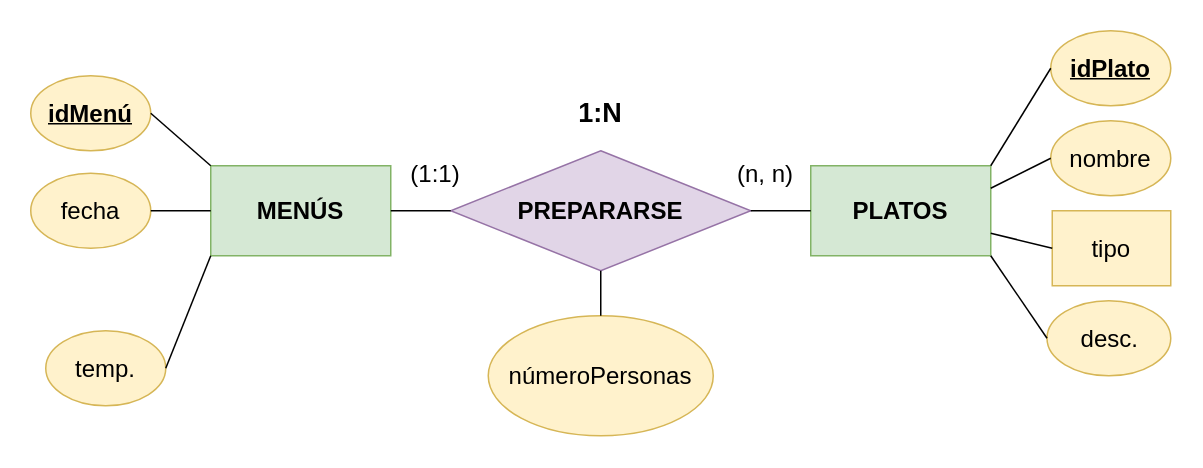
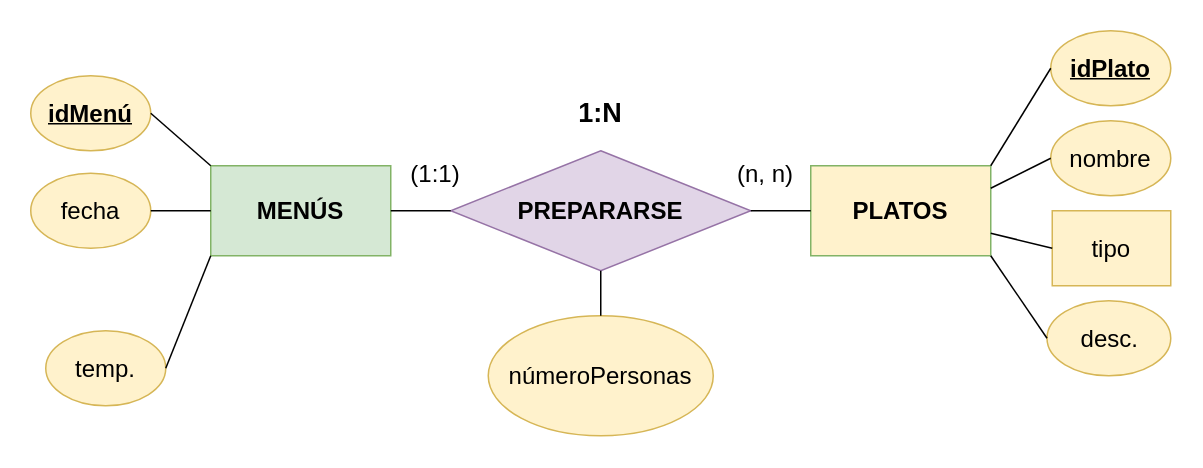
node "PLATOS": fillcolor #d5e8d4 -> #fff2cc
